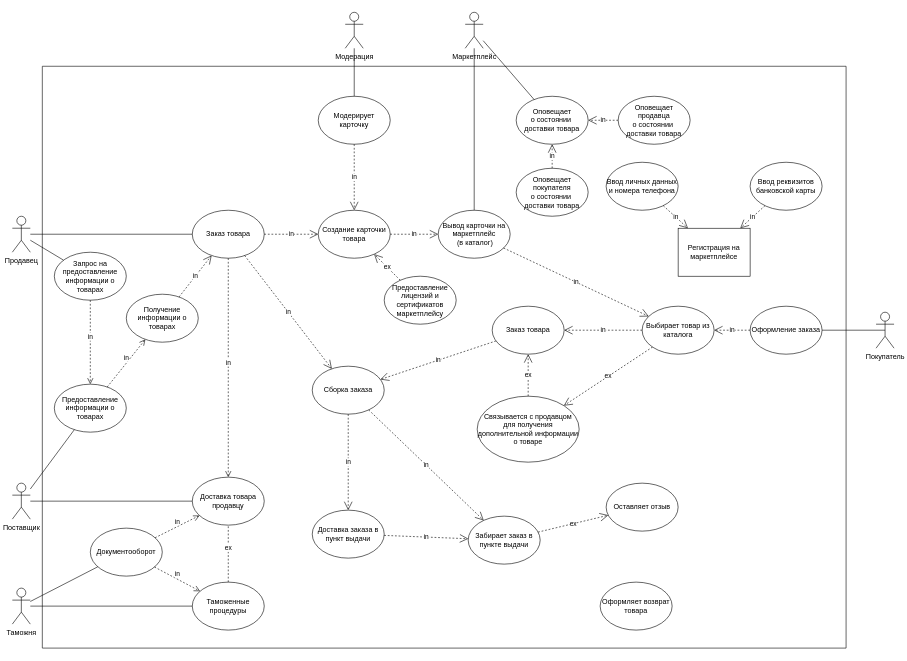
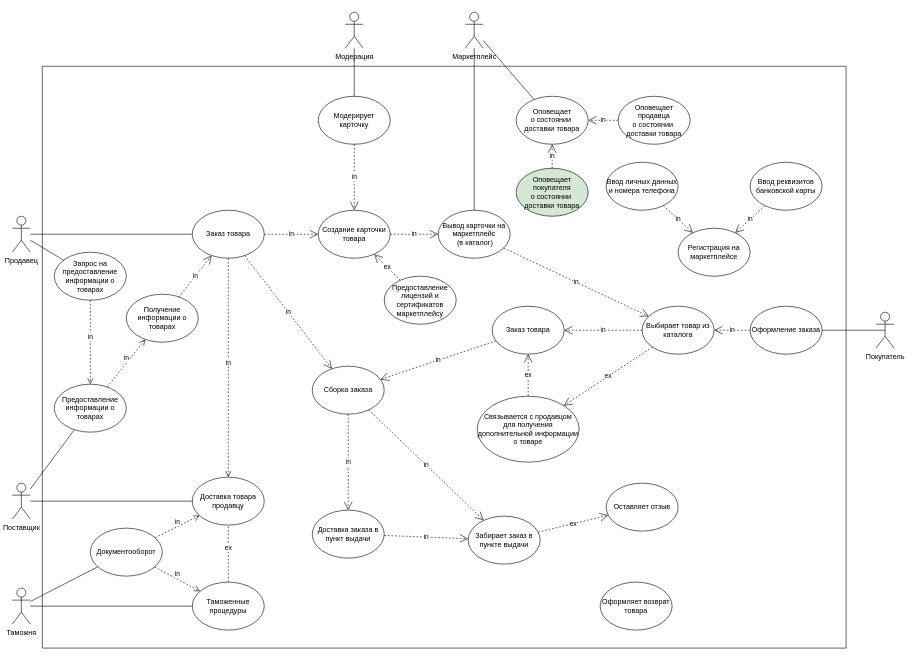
node "Оповещает покупателя о состоянии доставки товара": fillcolor #ffffff -> #d5e8d4
node "Регистрация на маркетплейсе": shape rectangle -> ellipse
